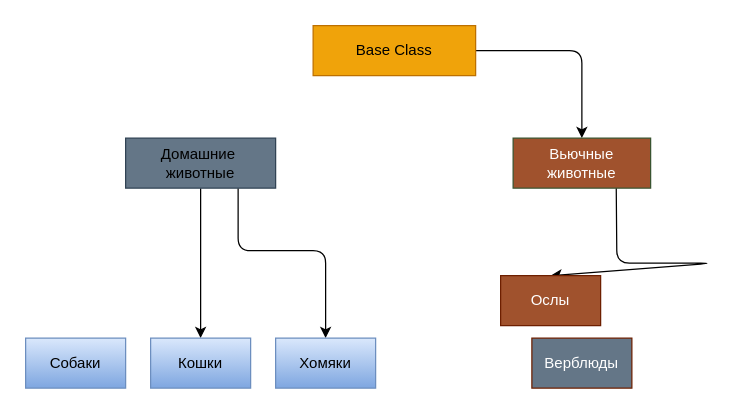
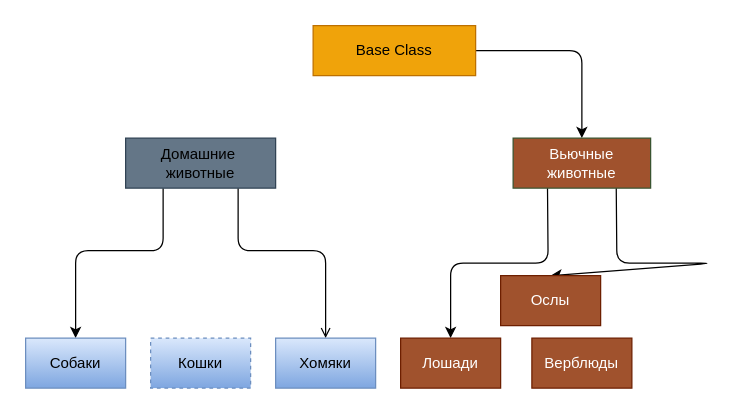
edge "Домашние животные" -> "Собаки": added
edge "Домашние животные" -> "Кошки": removed
edge "Вьючные животные" -> "Лошади": added
edge "Домашние животные" -> "Хомяки": arrowhead classic -> open
node "Кошки": style solid -> dashed
node "Лошади": added
node "Верблюды": fillcolor #647687 -> #a0522d
